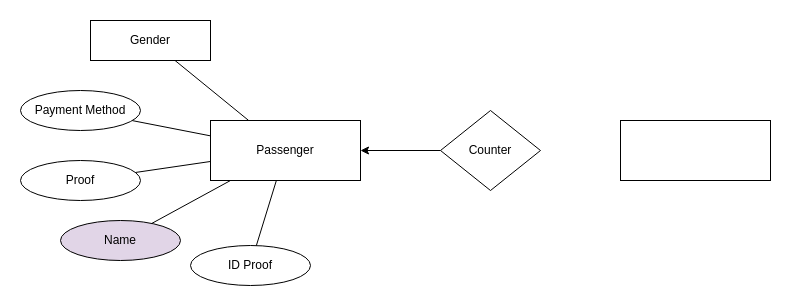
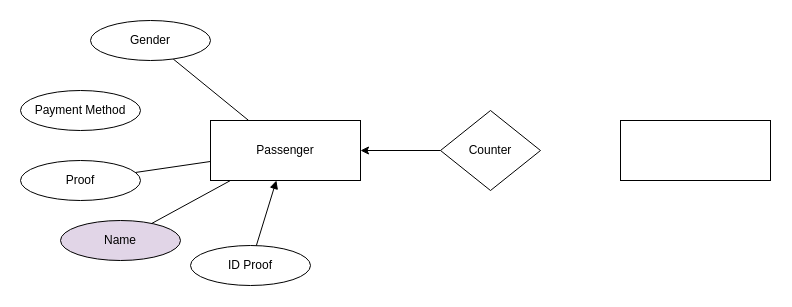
node "Gender": shape rectangle -> ellipse
edge "Payment Method" -- "Passenger": removed
edge "Passenger" -- "ID Proof": arrowhead none -> block
